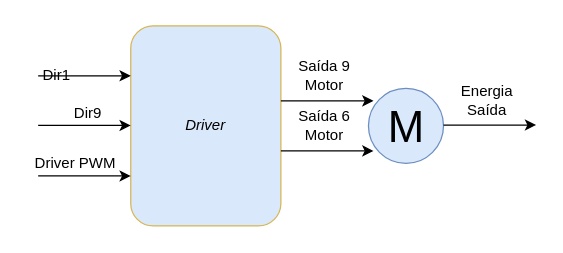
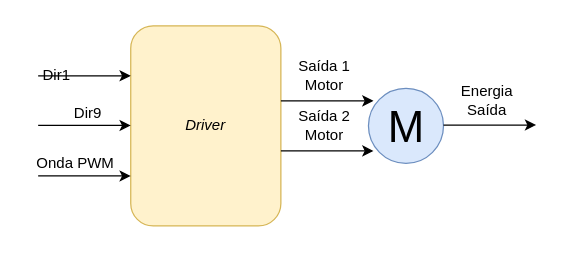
node "Saída 9 Motor": label "Saída 9 Motor" -> "Saída 1 Motor"
node "Driver": fillcolor #dae8fc -> #fff2cc
node "Saída 6 Motor": label "Saída 6 Motor" -> "Saída 2 Motor"
node "Driver PWM": label "Driver PWM" -> "Onda PWM"
